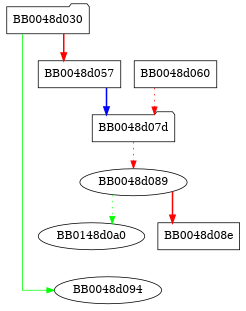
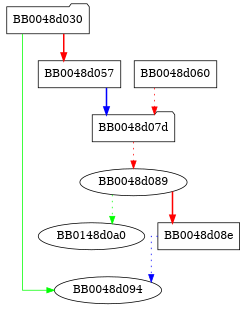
edge "BB0048d08e" -> "BB0048d094": added
